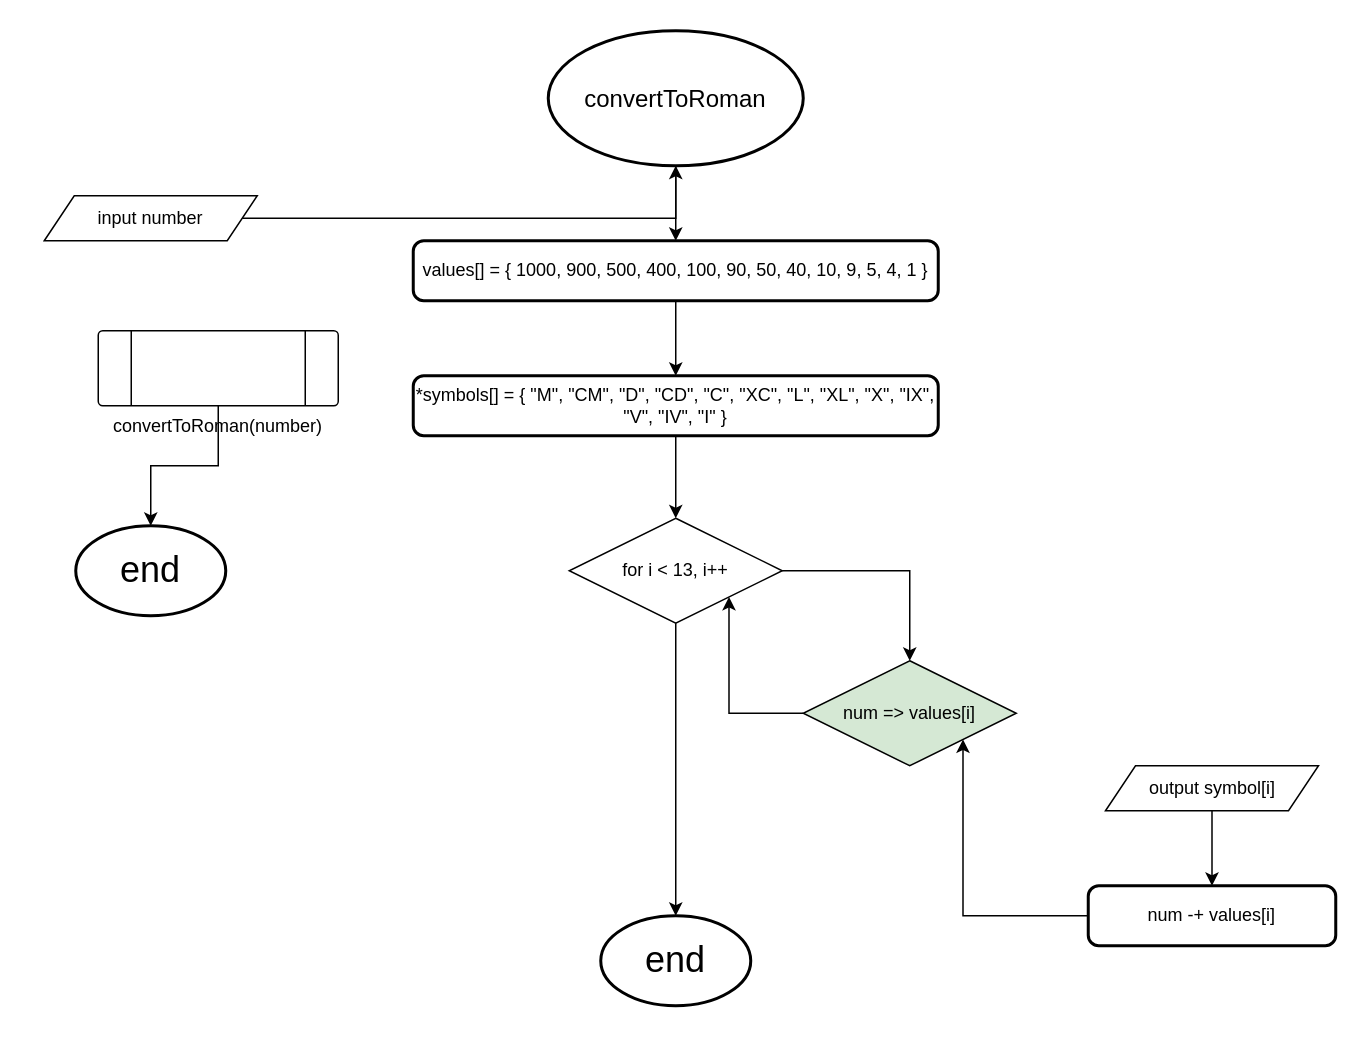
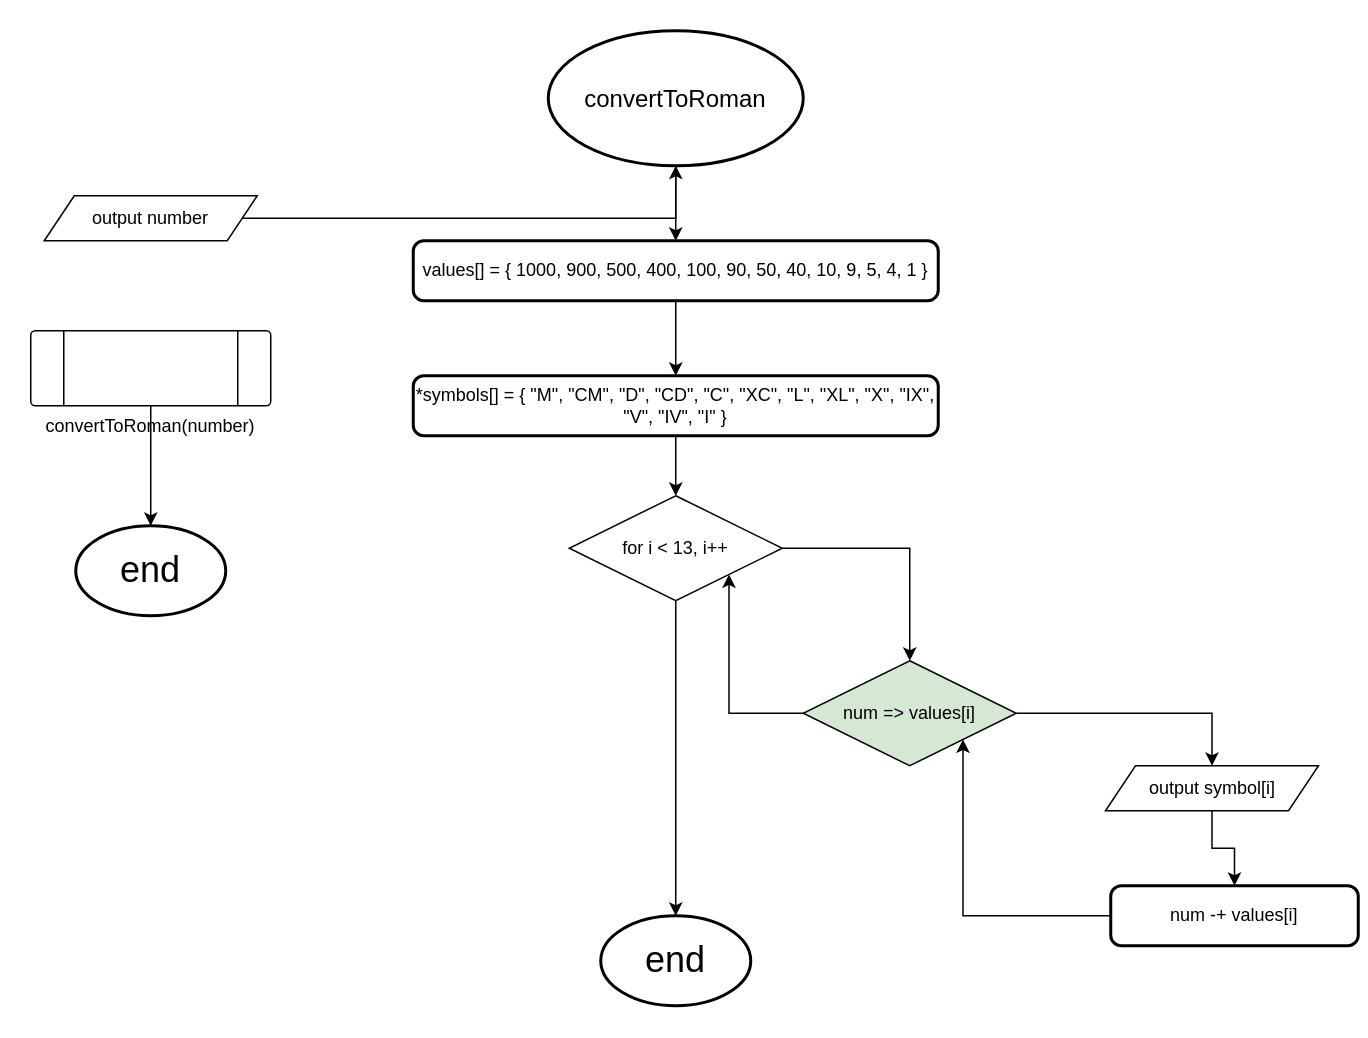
node "input number": label "input number" -> "output number"
node "convertToRoman(number)": moved (218, 368) -> (151, 368)
node "for i < 13, i++": moved (676, 571) -> (676, 548)
edge "num => values[i]" -> "output symbol[i]": added
node "num -+ values[i]": moved (1212, 916) -> (1235, 916)
